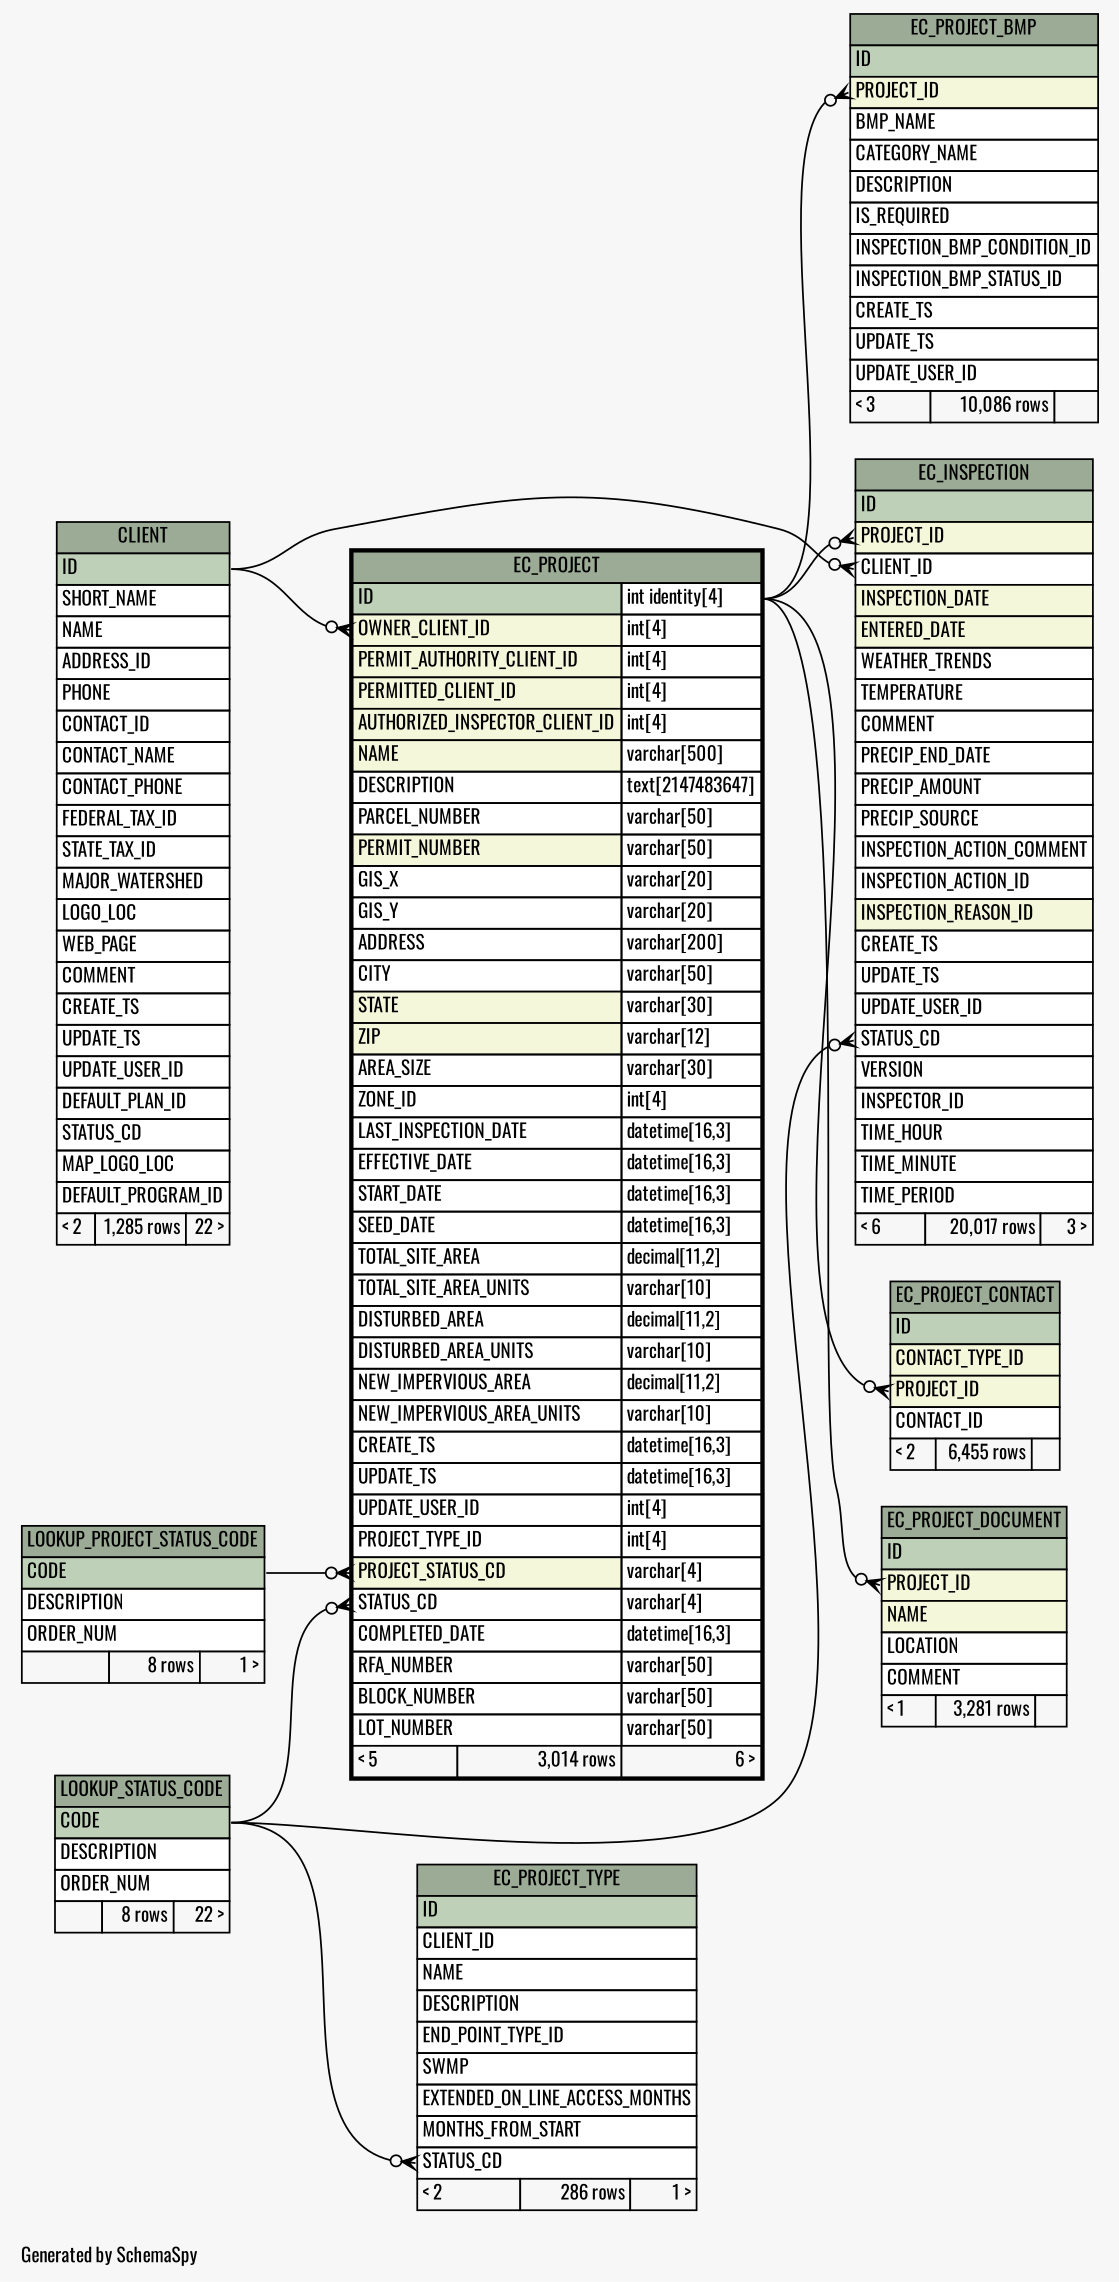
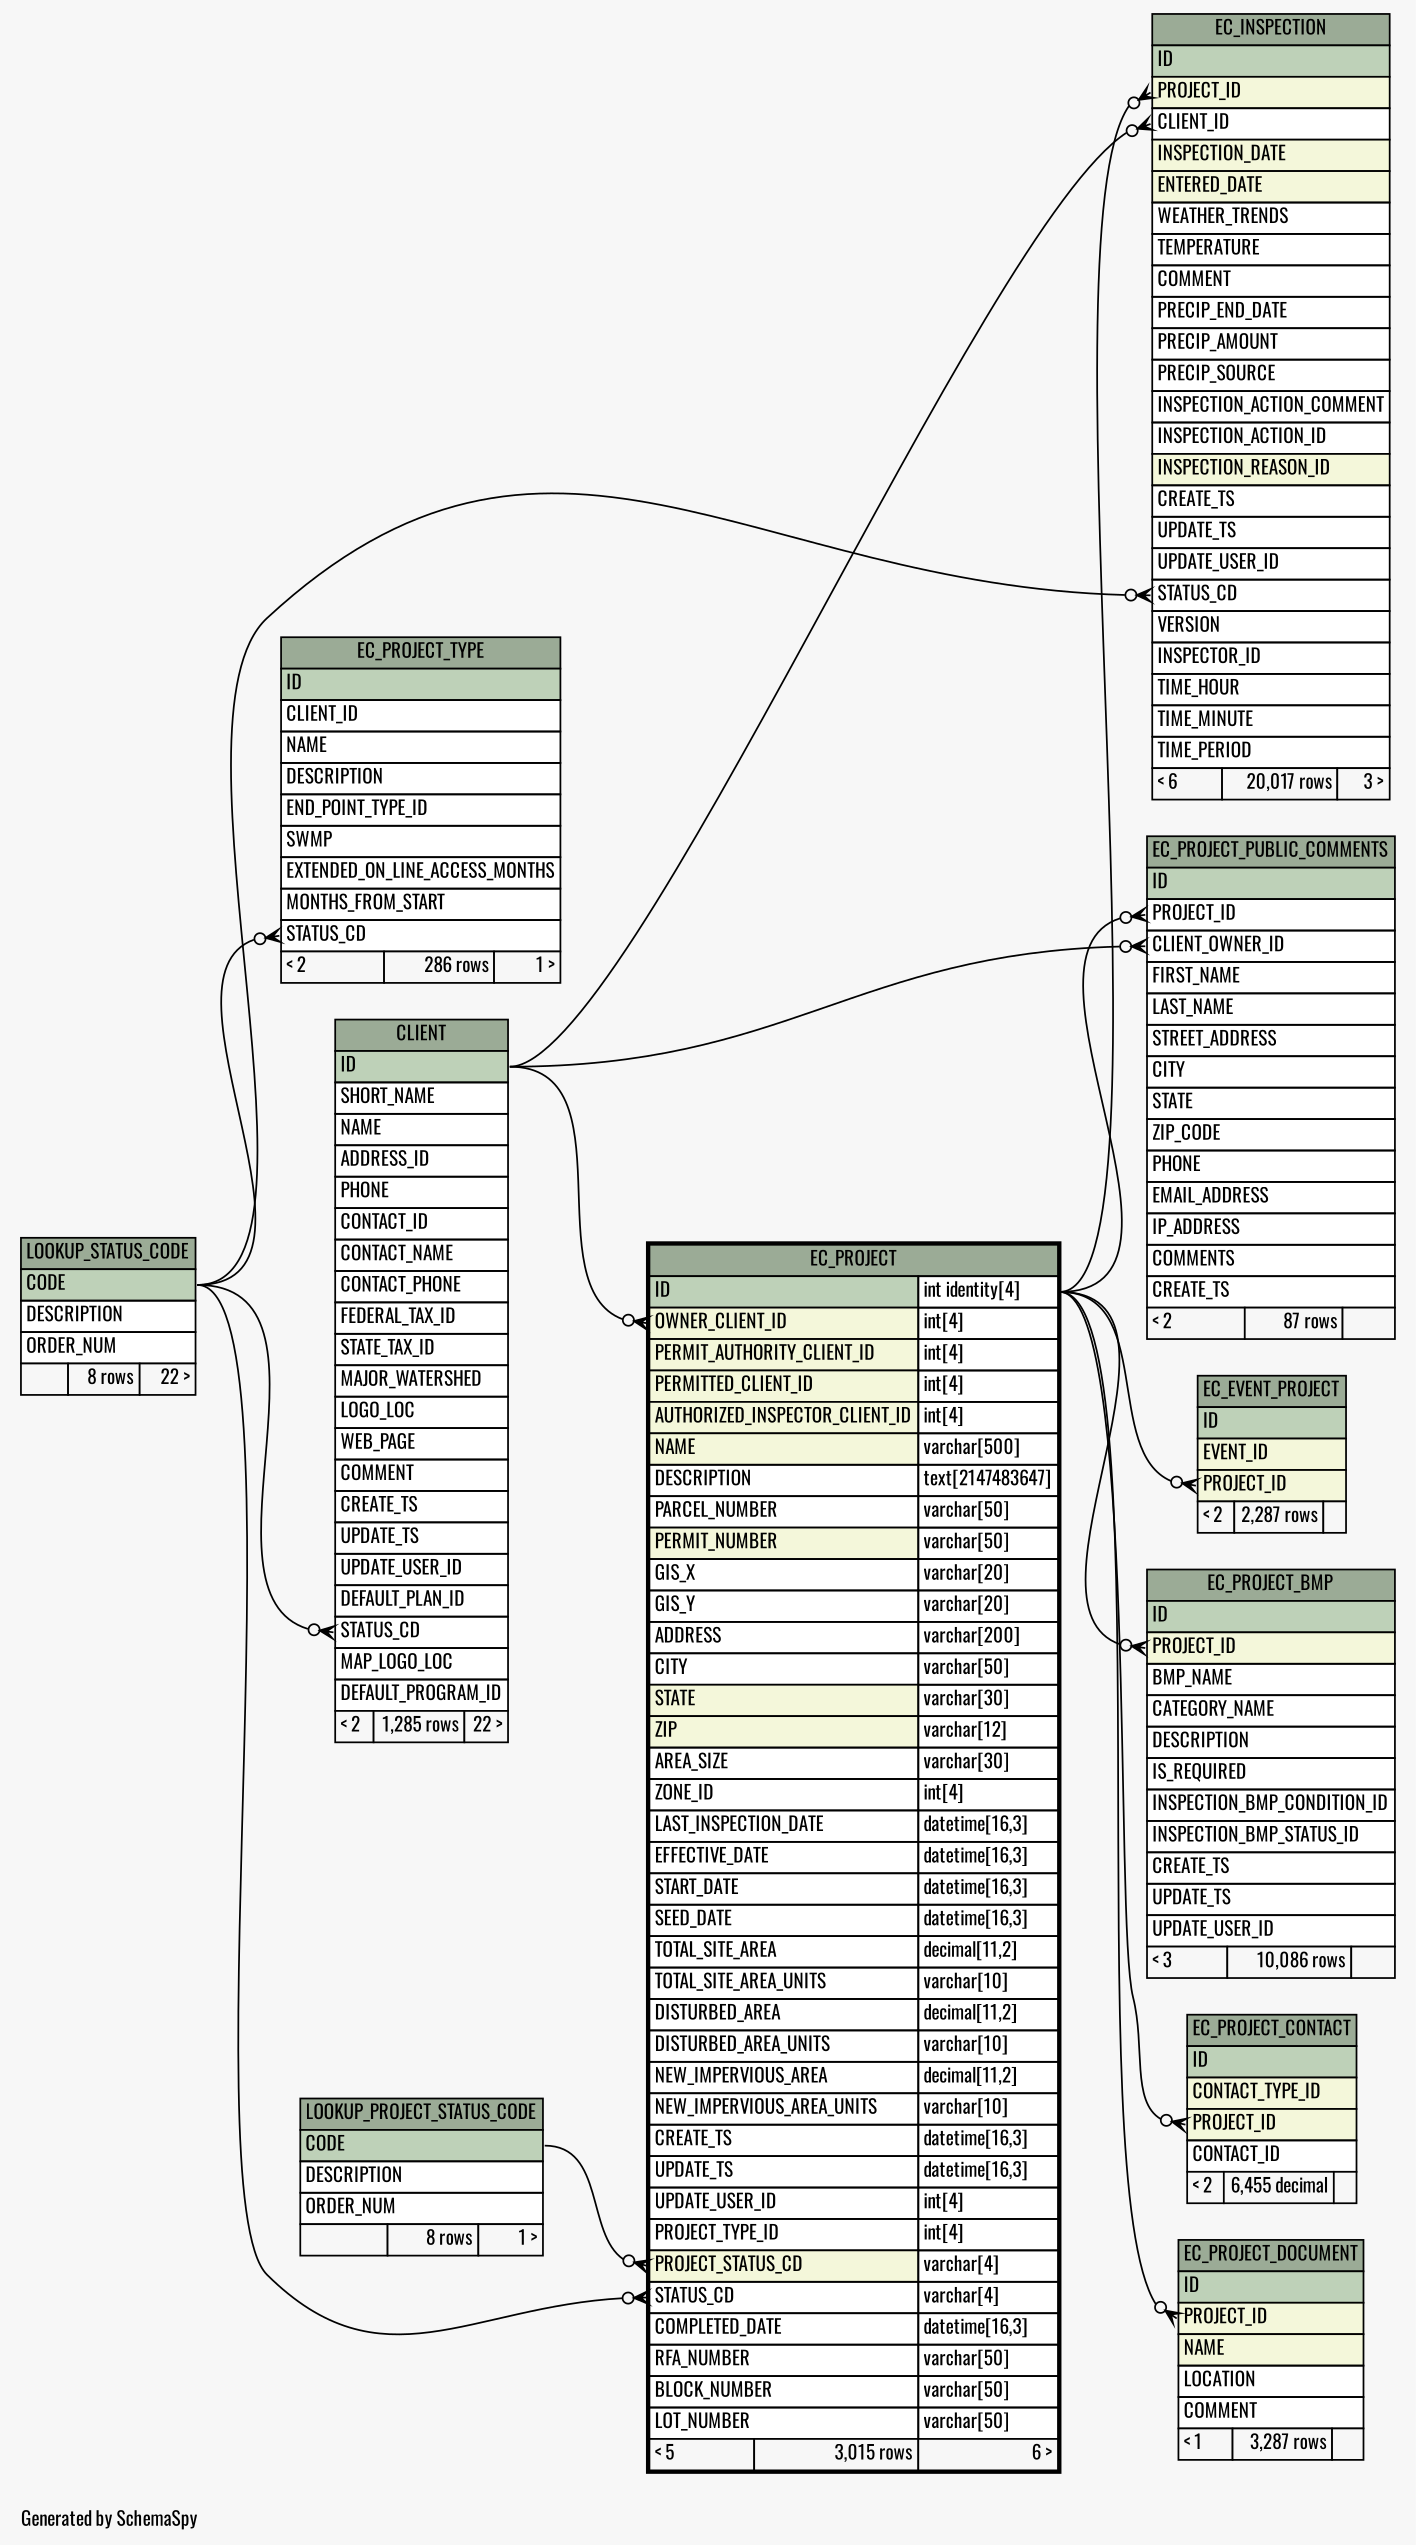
node "EC_PROJECT_PUBLIC_COMMENTS": added
edge "LOOKUP_STATUS_CODE" -> "CLIENT": added
node "EC_PROJECT_CONTACT": text "6,455 rows" -> "6,455 decimal"
node "EC_EVENT_PROJECT": added
node "EC_PROJECT_DOCUMENT": text "3,281 rows" -> "3,287 rows"
node "EC_PROJECT": text "3,014 rows" -> "3,015 rows"
